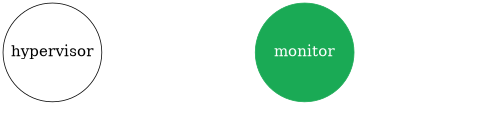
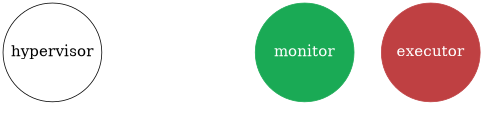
node "executor": added
